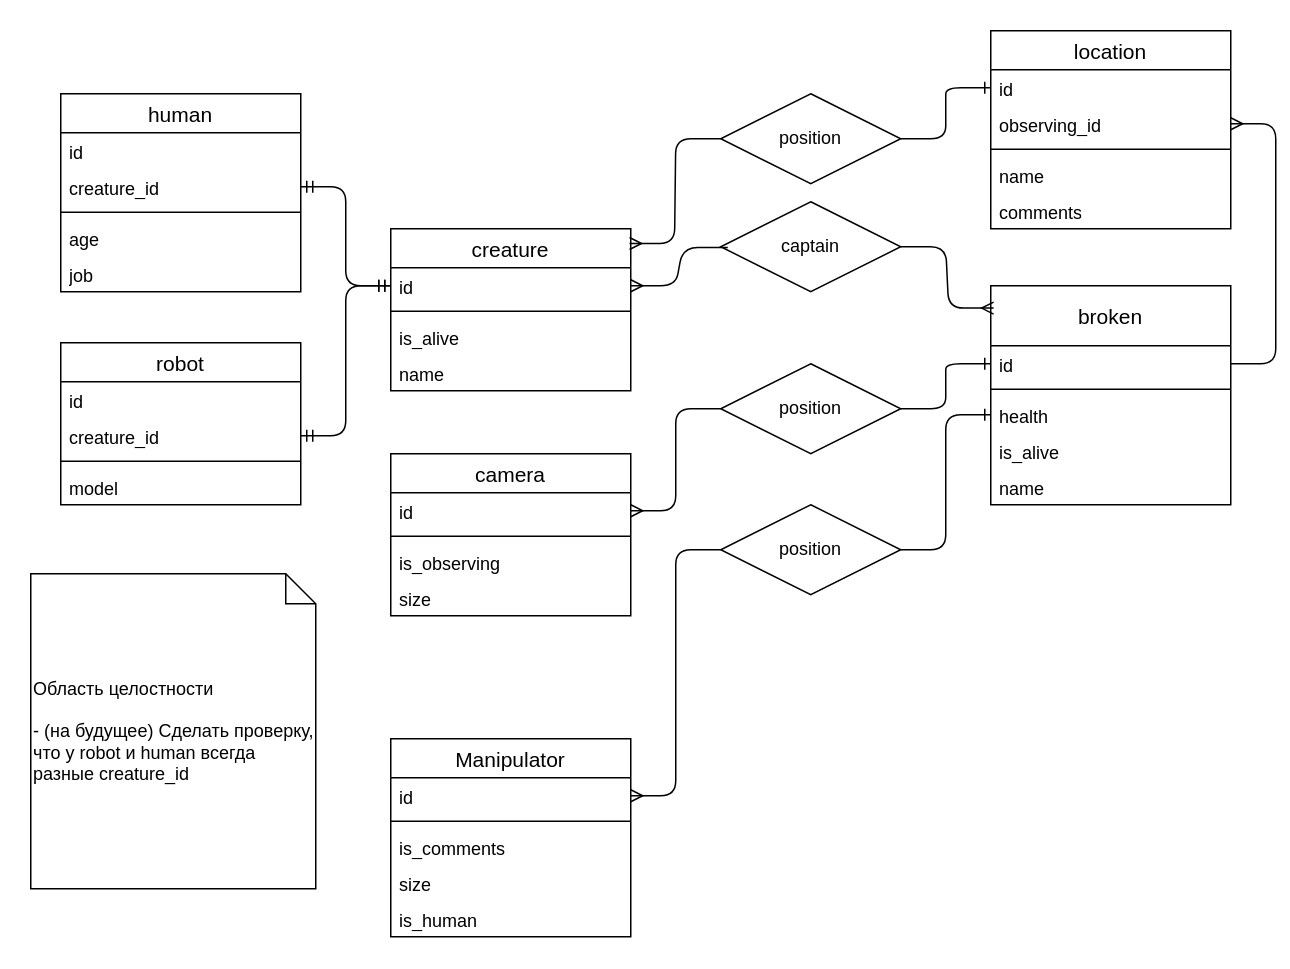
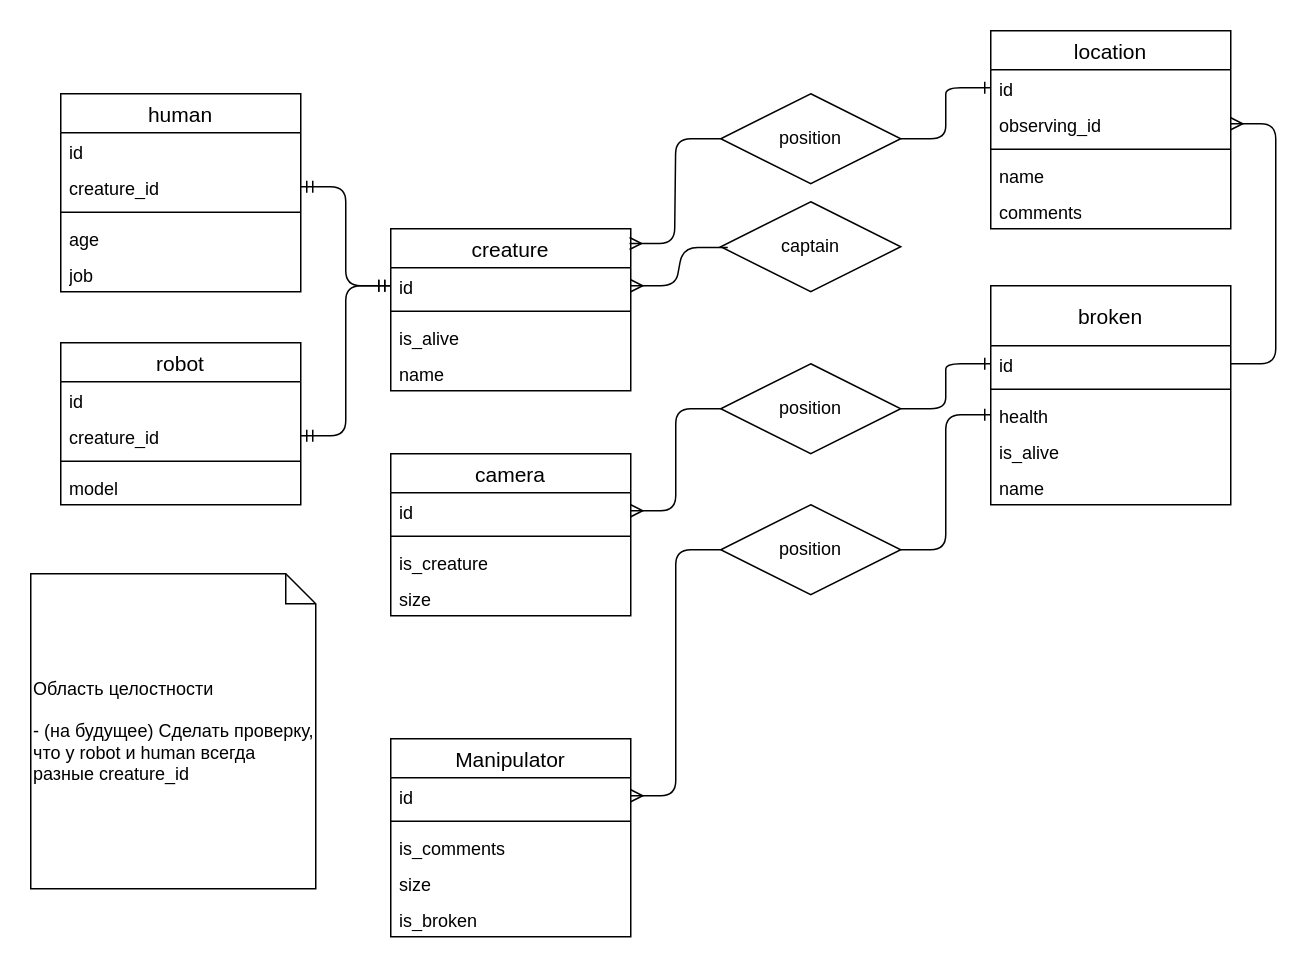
edge "captain" -> "broken": removed
node "is_observing": label "is_observing" -> "is_creature"
node "is_human": label "is_human" -> "is_broken"
